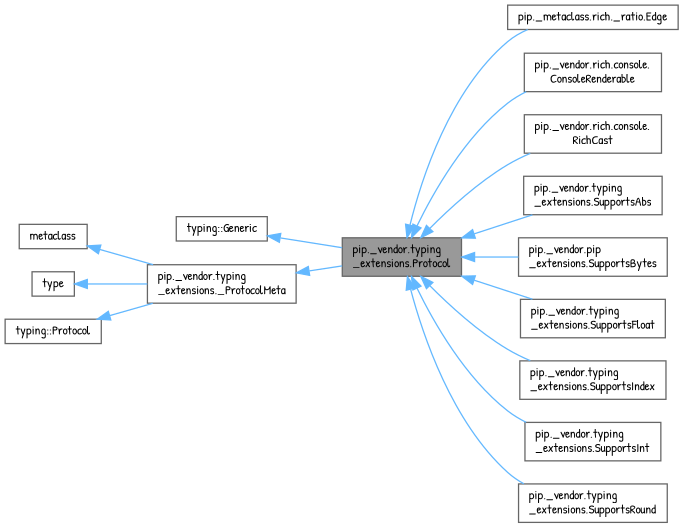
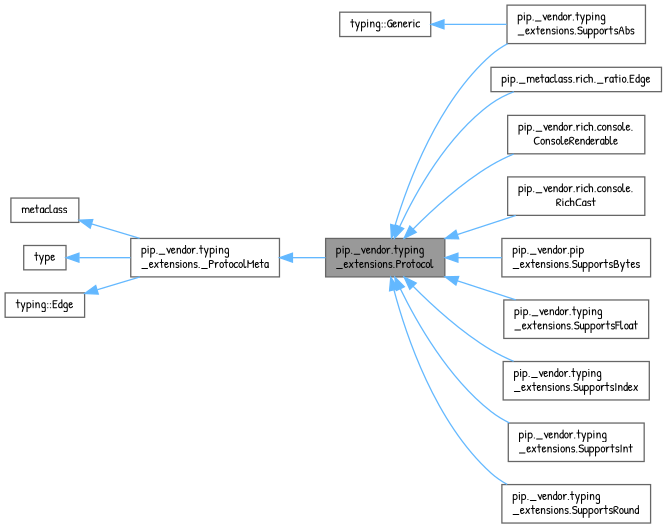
edge "pip._vendor.typing _extensions.Protocol" -> "typing::Generic": now "pip._vendor.typing _extensions.SupportsAbs" -> "typing::Generic"
node "typing::Protocol": label "typing::Protocol" -> "typing::Edge"
